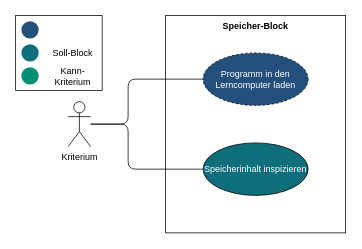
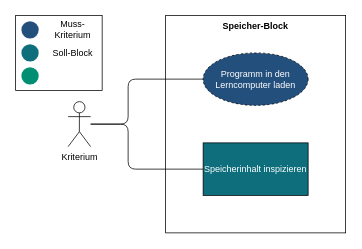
node "Muss-Kriterium": added
node "Kann-Kriterium": removed
node "Speicherinhalt inspizieren": shape ellipse -> rectangle
